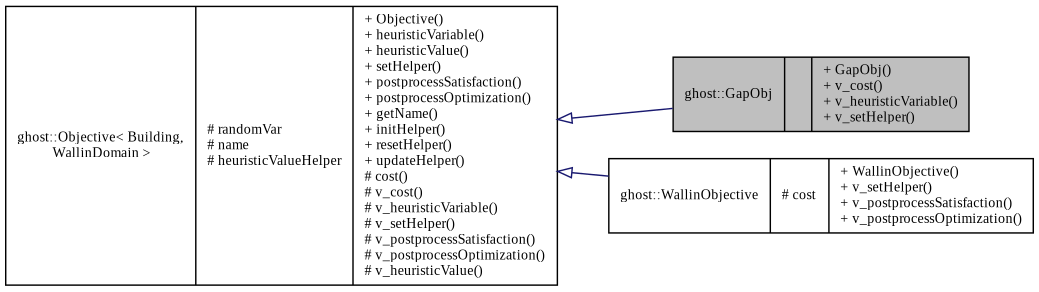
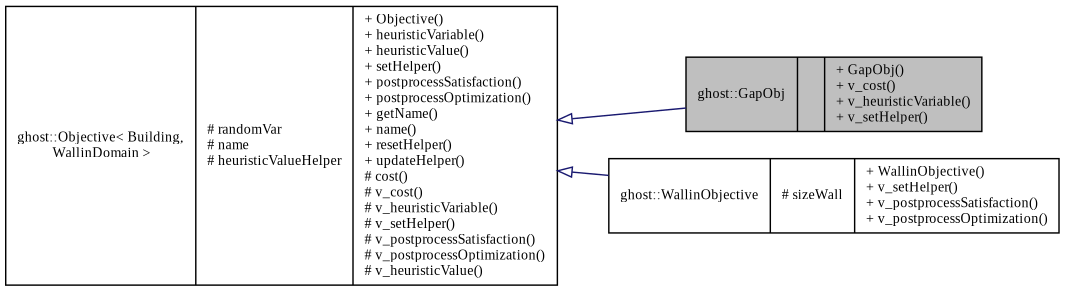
node "ghost::Objective< Building,": text "+ initHelper()" -> "+ name()"
node "ghost::WallinObjective": text "# cost" -> "# sizeWall"
